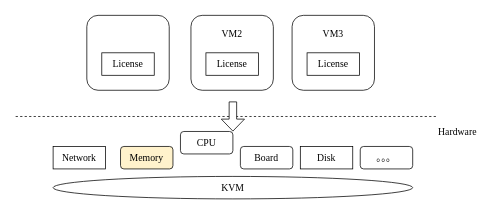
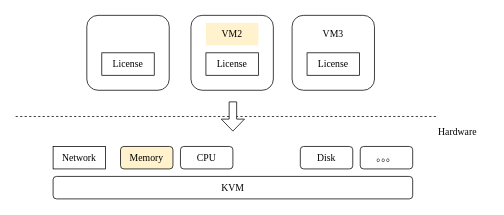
node "VM2": fillcolor #ffffff -> #fff2cc
node "CPU": moved (207, 143) -> (207, 158)
node "Board": removed
node "Disk": shape rectangle -> rounded rectangle
node "KVM": shape ellipse -> rounded rectangle
